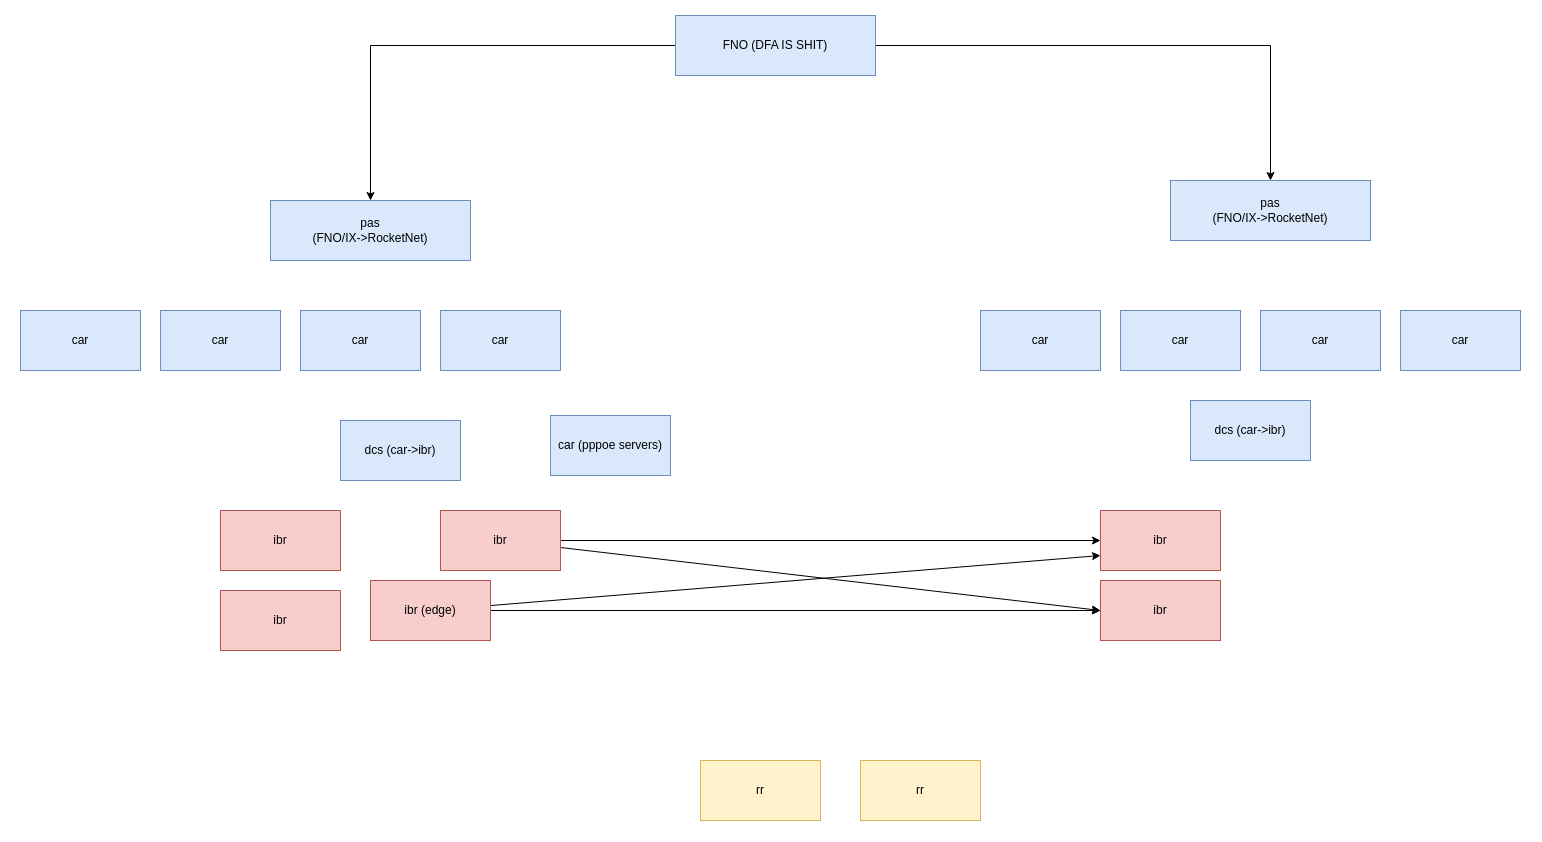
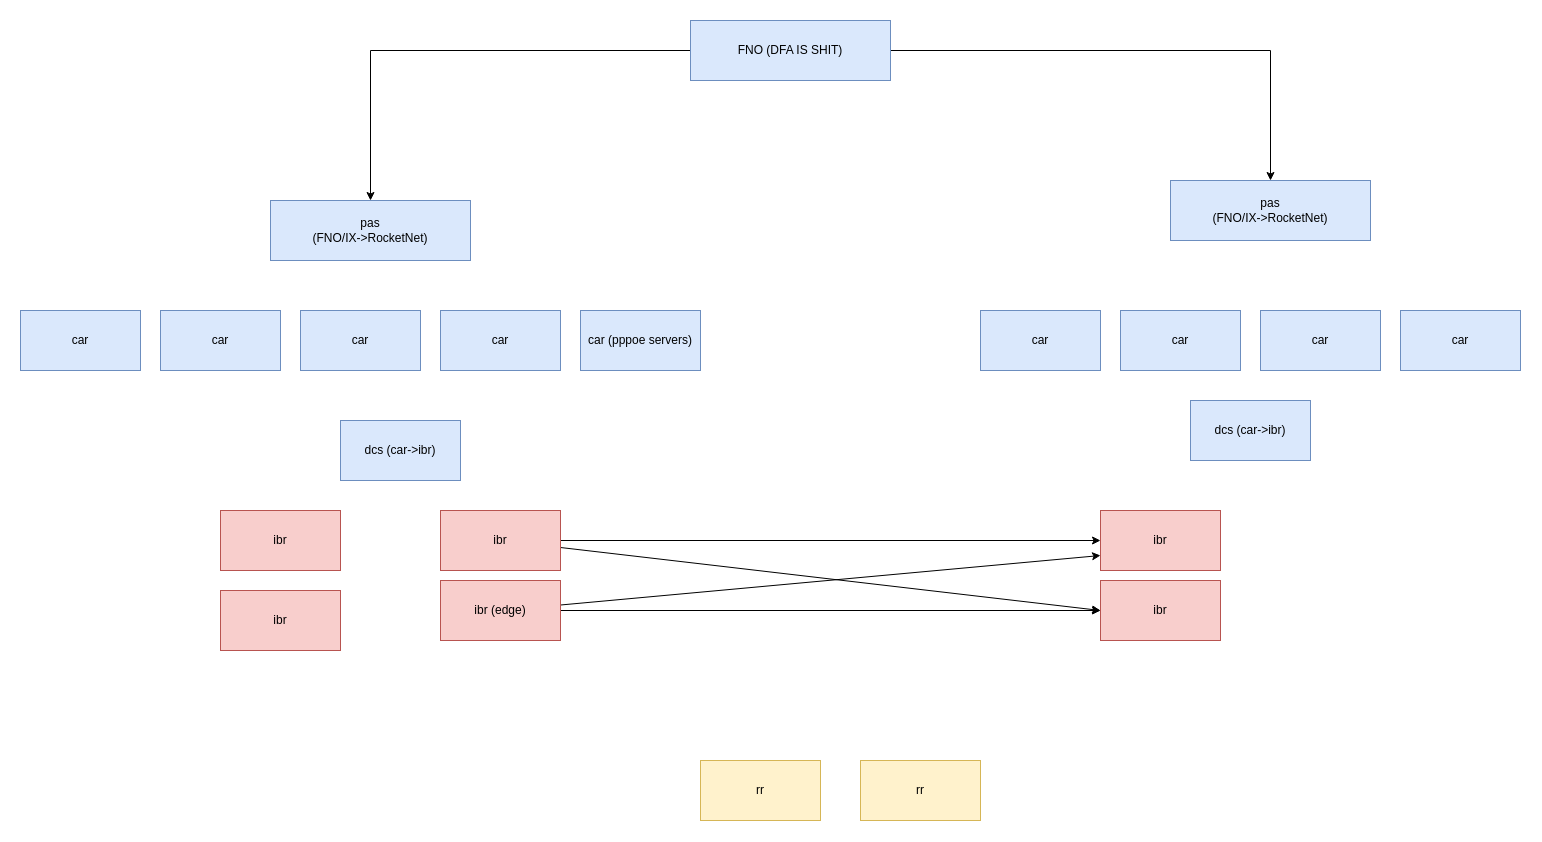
node "FNO (DFA IS SHIT)": moved (776, 46) -> (791, 51)
node "car (pppoe servers)": moved (611, 446) -> (641, 341)
node "ibr (edge)": moved (431, 611) -> (501, 611)
